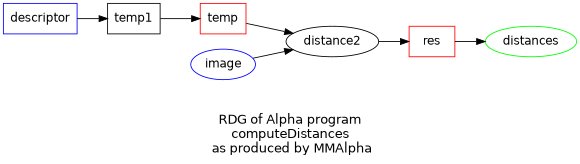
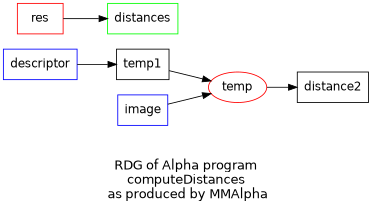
node "temp": shape box -> ellipse
node "distance2": shape ellipse -> box
edge "distance2" -> "res": removed
node "distances": shape ellipse -> box
edge "image" -> "distance2": now "image" -> "temp"
node "image": shape ellipse -> box
